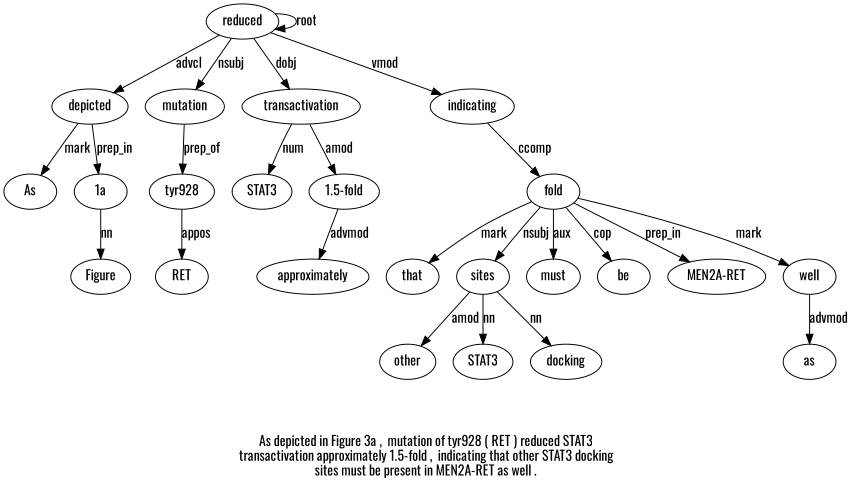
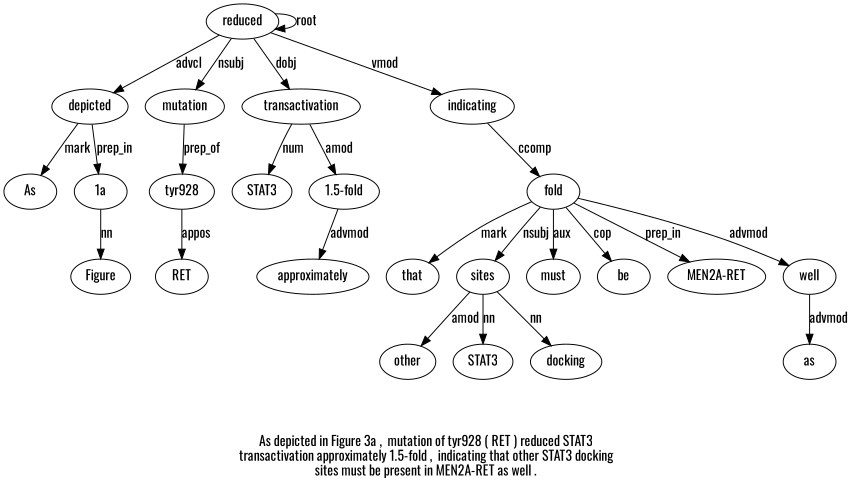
edge "fold" -> "well": label "mark" -> "advmod"
